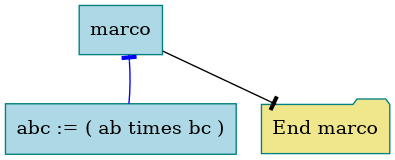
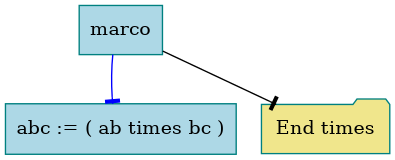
edge "abc := ( ab times bc )" -> "marco": reversed
node "End marco": label "End marco" -> "End times"
